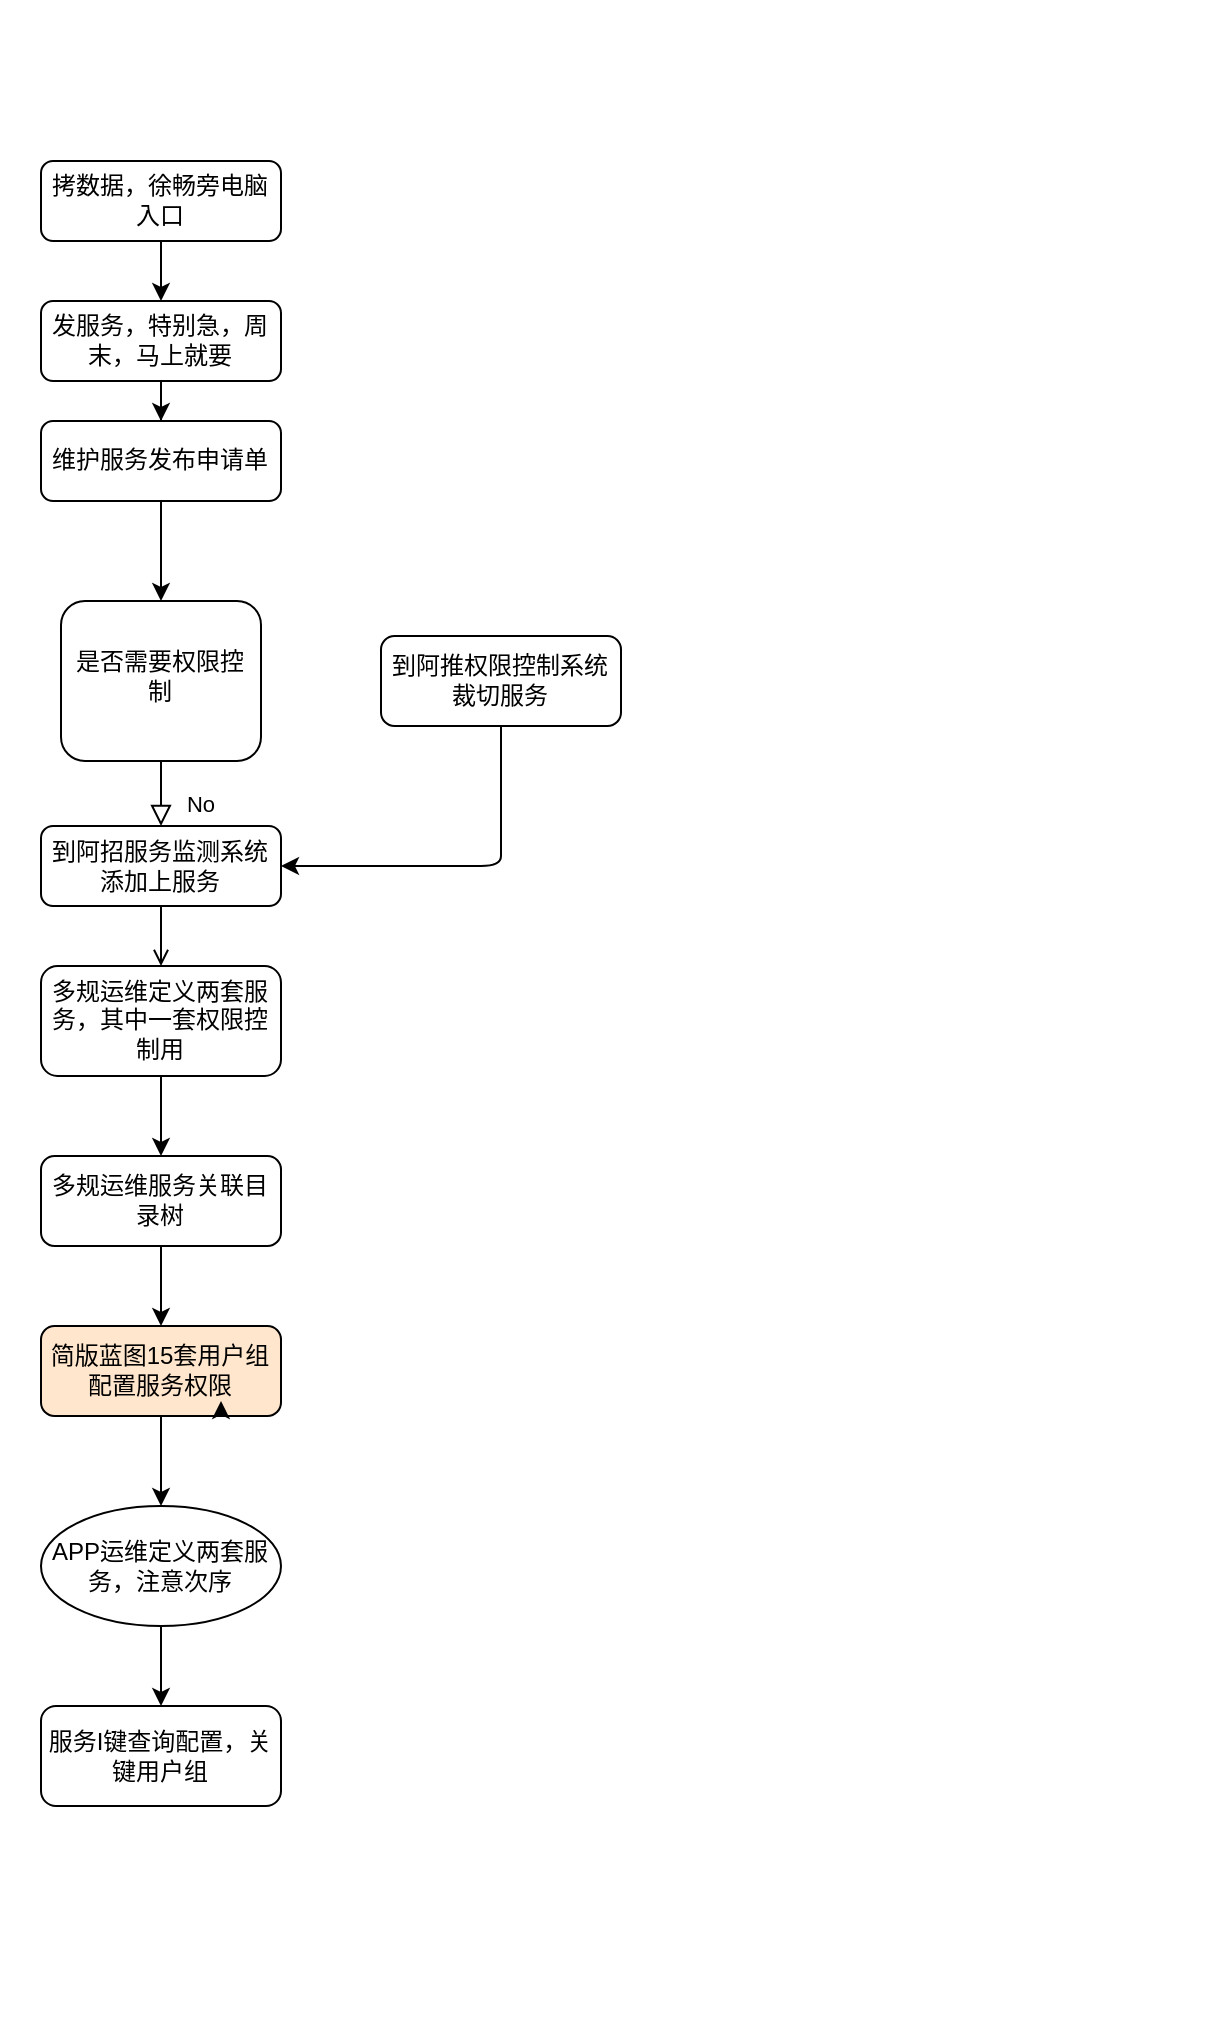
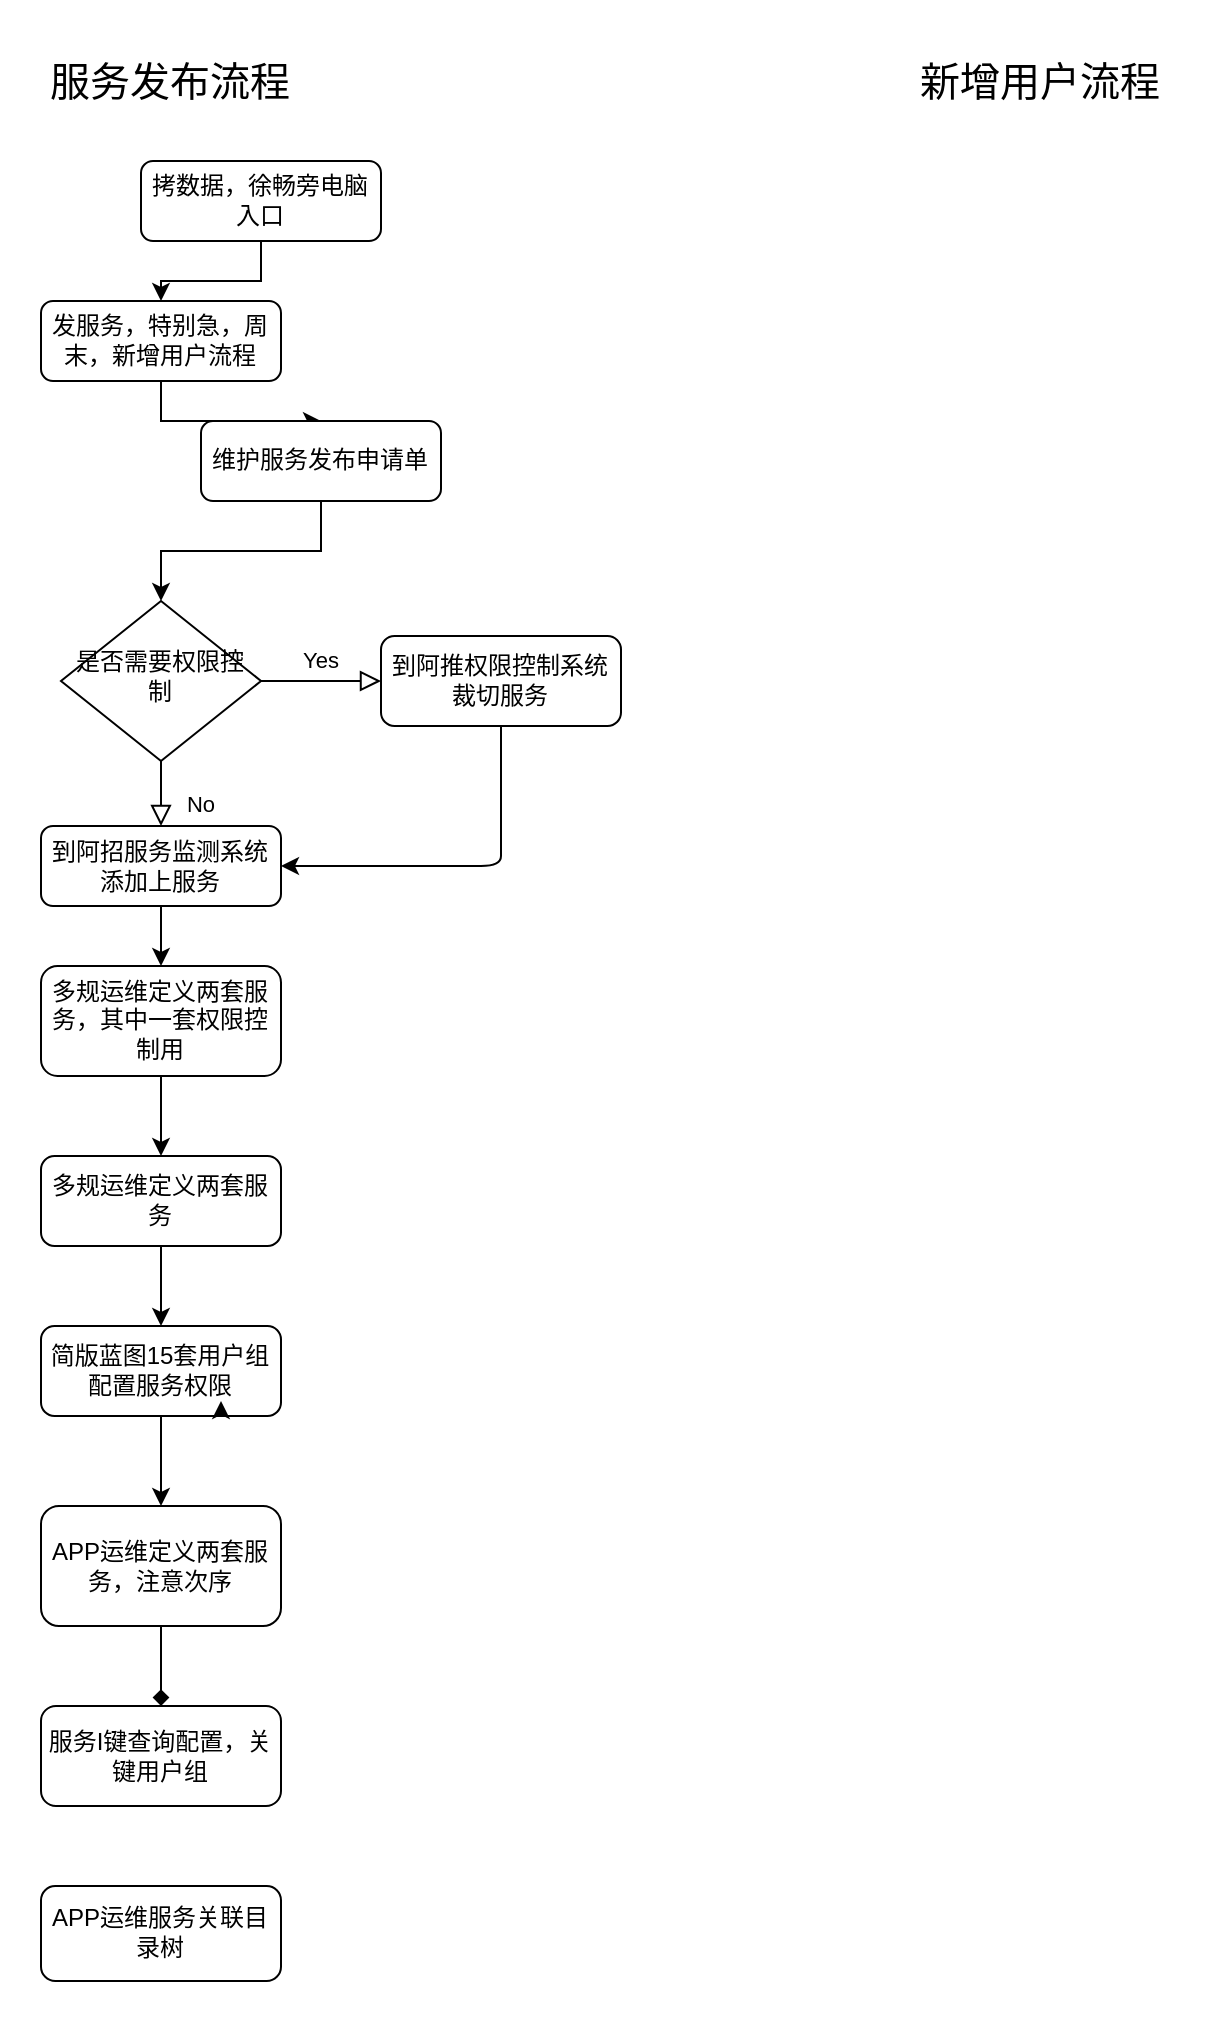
node "服务发布流程": added
node "新增用户流程": added
node "拷数据，徐畅旁电脑入口": moved (161, 201) -> (261, 201)
node "发服务，特别急，周末，马上就要": label "发服务，特别急，周末，马上就要" -> "发服务，特别急，周末，新增用户流程"
node "维护服务发布申请单": moved (161, 461) -> (321, 461)
node "是否需要权限控制": shape rounded rectangle -> diamond
edge "是否需要权限控制" -> "到阿推权限控制系统裁切服务": added, label "Yes"
edge "到阿招服务监测系统添加上服务" -> "多规运维定义两套服务，其中一套权限控制用": arrowhead open -> classic
node "多规运维服务关联目录树": label "多规运维服务关联目录树" -> "多规运维定义两套服务"
node "简版蓝图15套用户组配置服务权限": fillcolor #ffe6cc -> #ffffff
node "APP运维定义两套服务，注意次序": shape ellipse -> rounded rectangle
edge "APP运维定义两套服务，注意次序" -> "服务I键查询配置，关键用户组": arrowhead classic -> diamond
node "APP运维服务关联目录树": added
